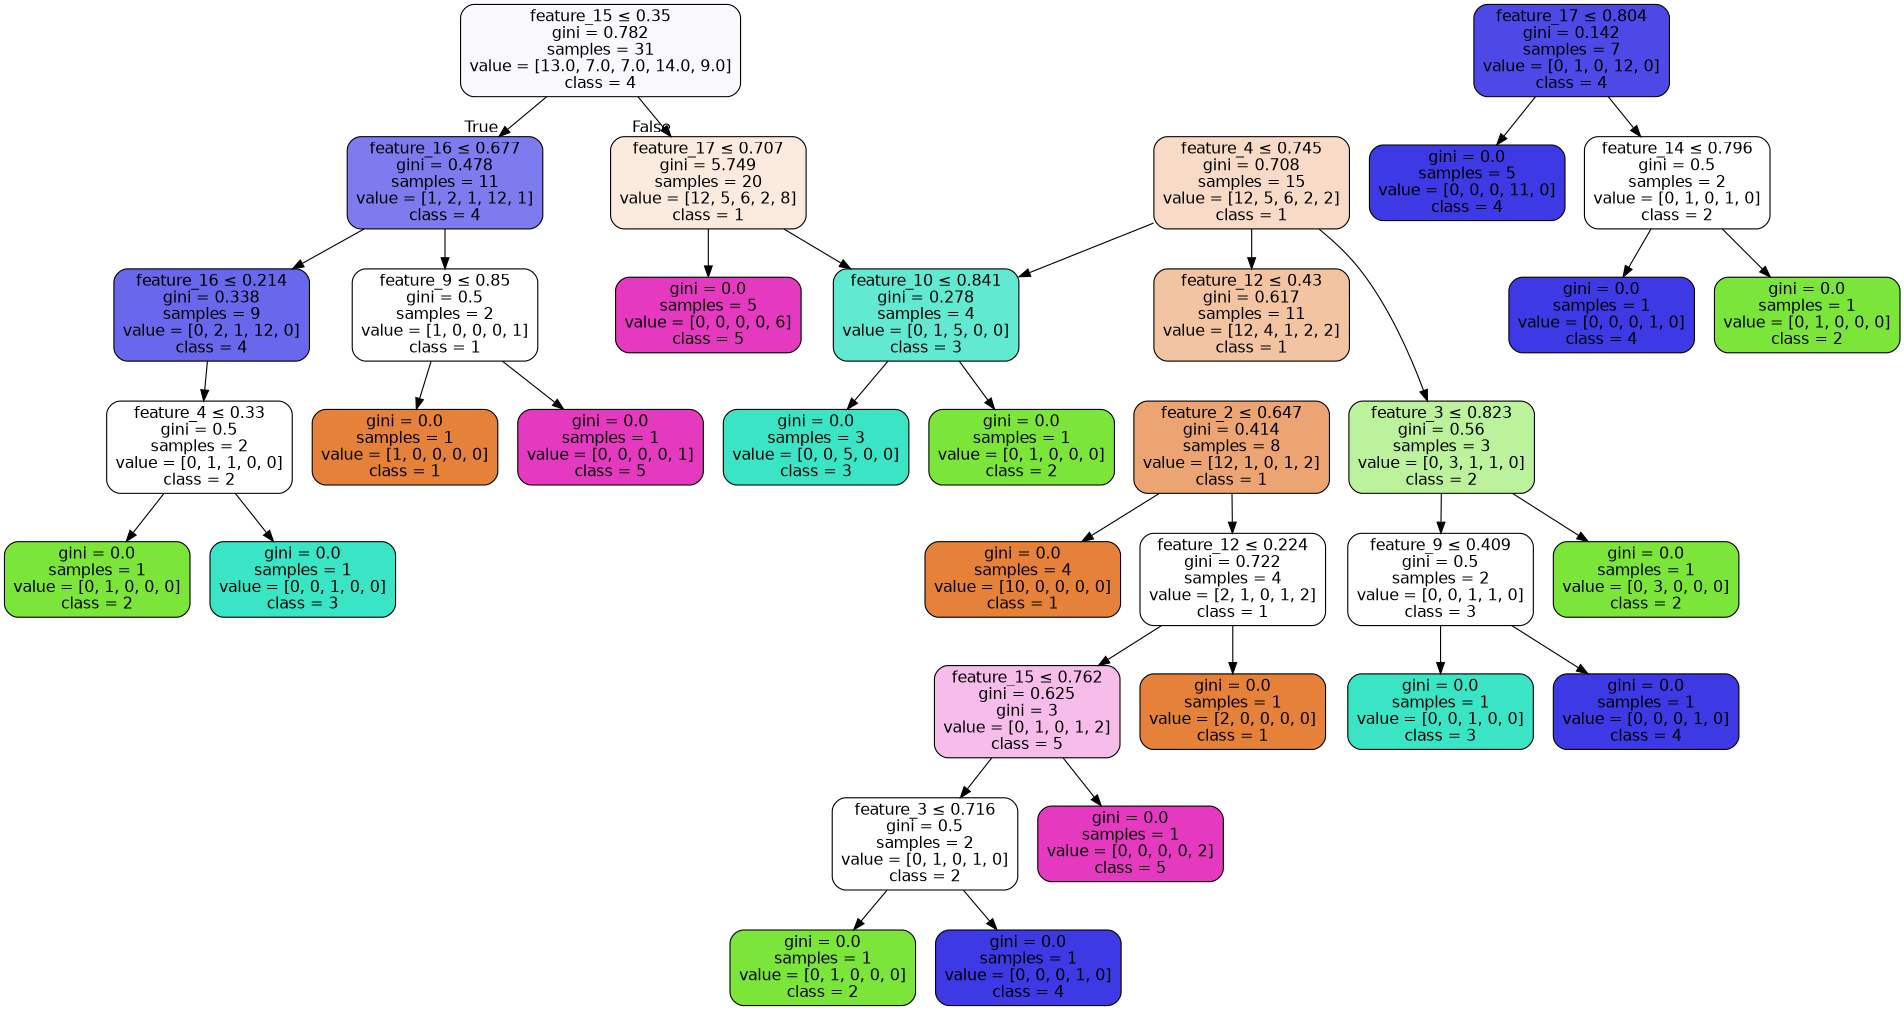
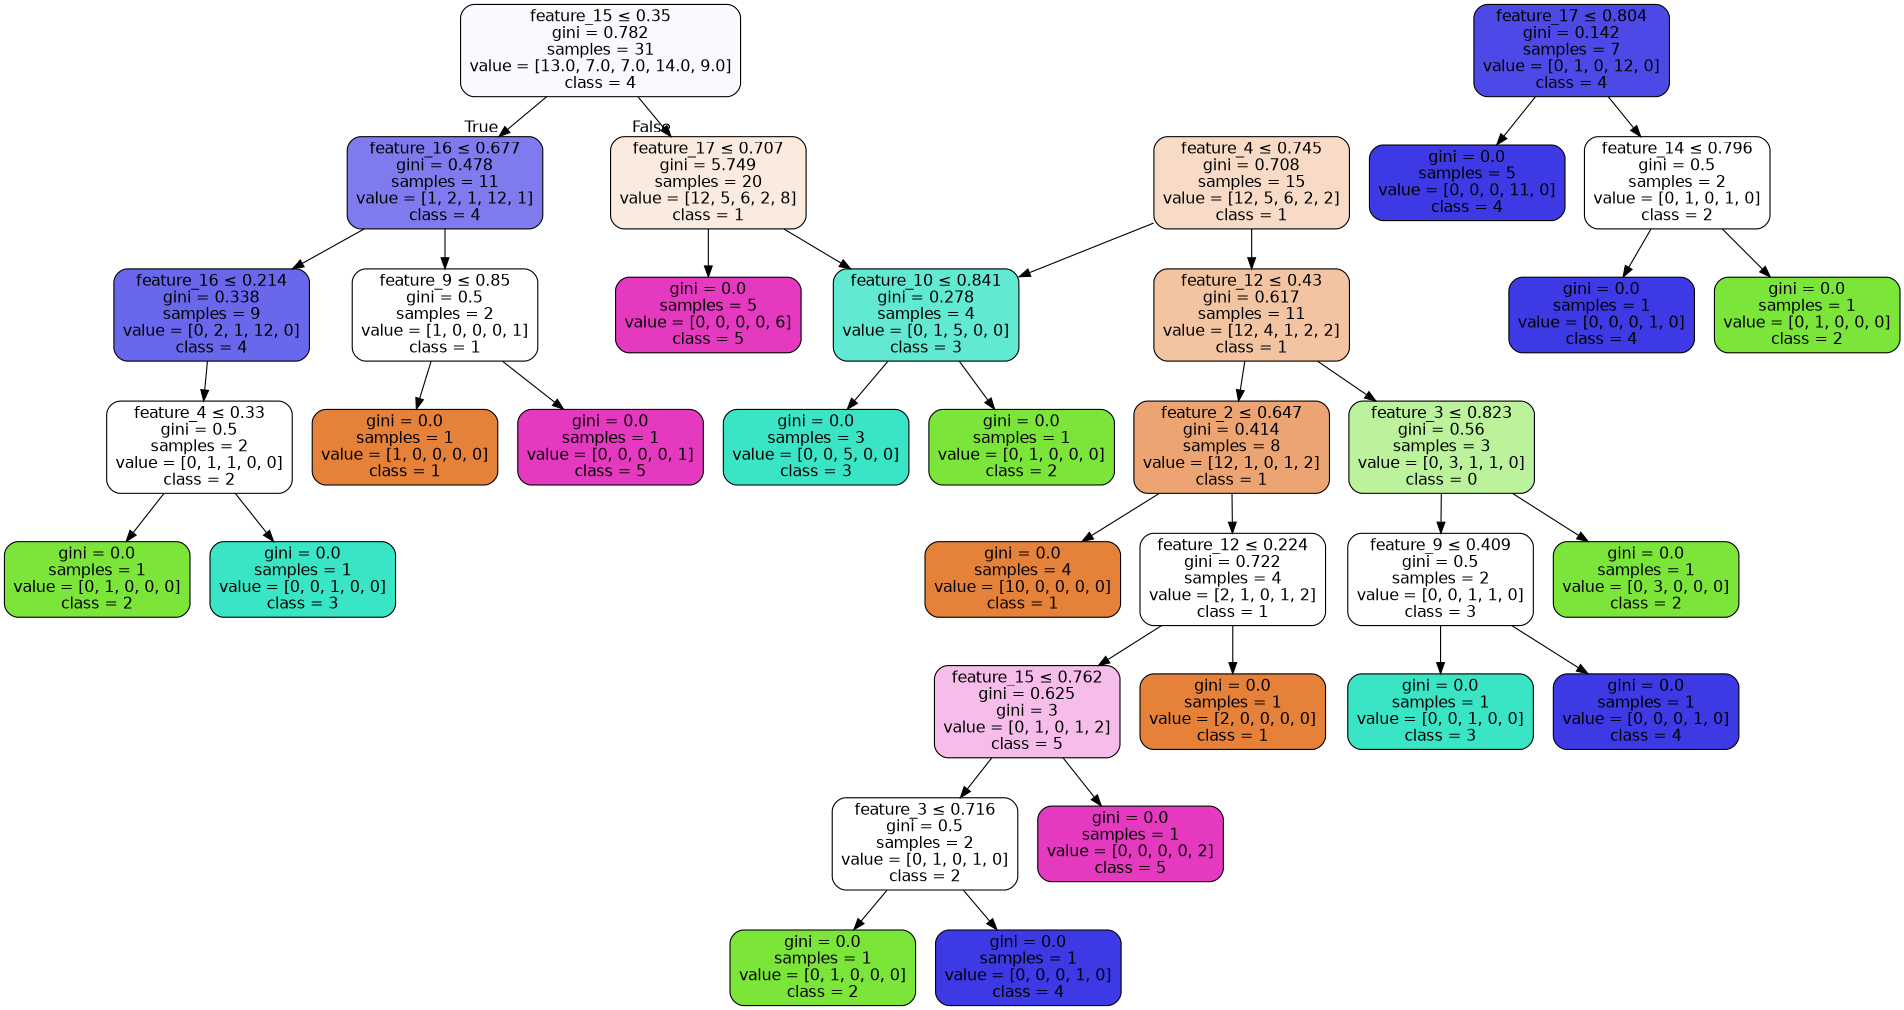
edge "feature_4 ≤ 0.745" -> "feature_3 ≤ 0.823": now "feature_12 ≤ 0.43" -> "feature_3 ≤ 0.823"
edge "feature_12 ≤ 0.43" -> "feature_2 ≤ 0.647": added
node "feature_3 ≤ 0.823": text "class = 2" -> "class = 0"
